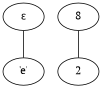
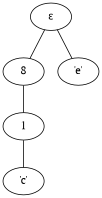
edge "ε" -- "8": added
node "2": label "2" -> "1"
node "'c'": added
